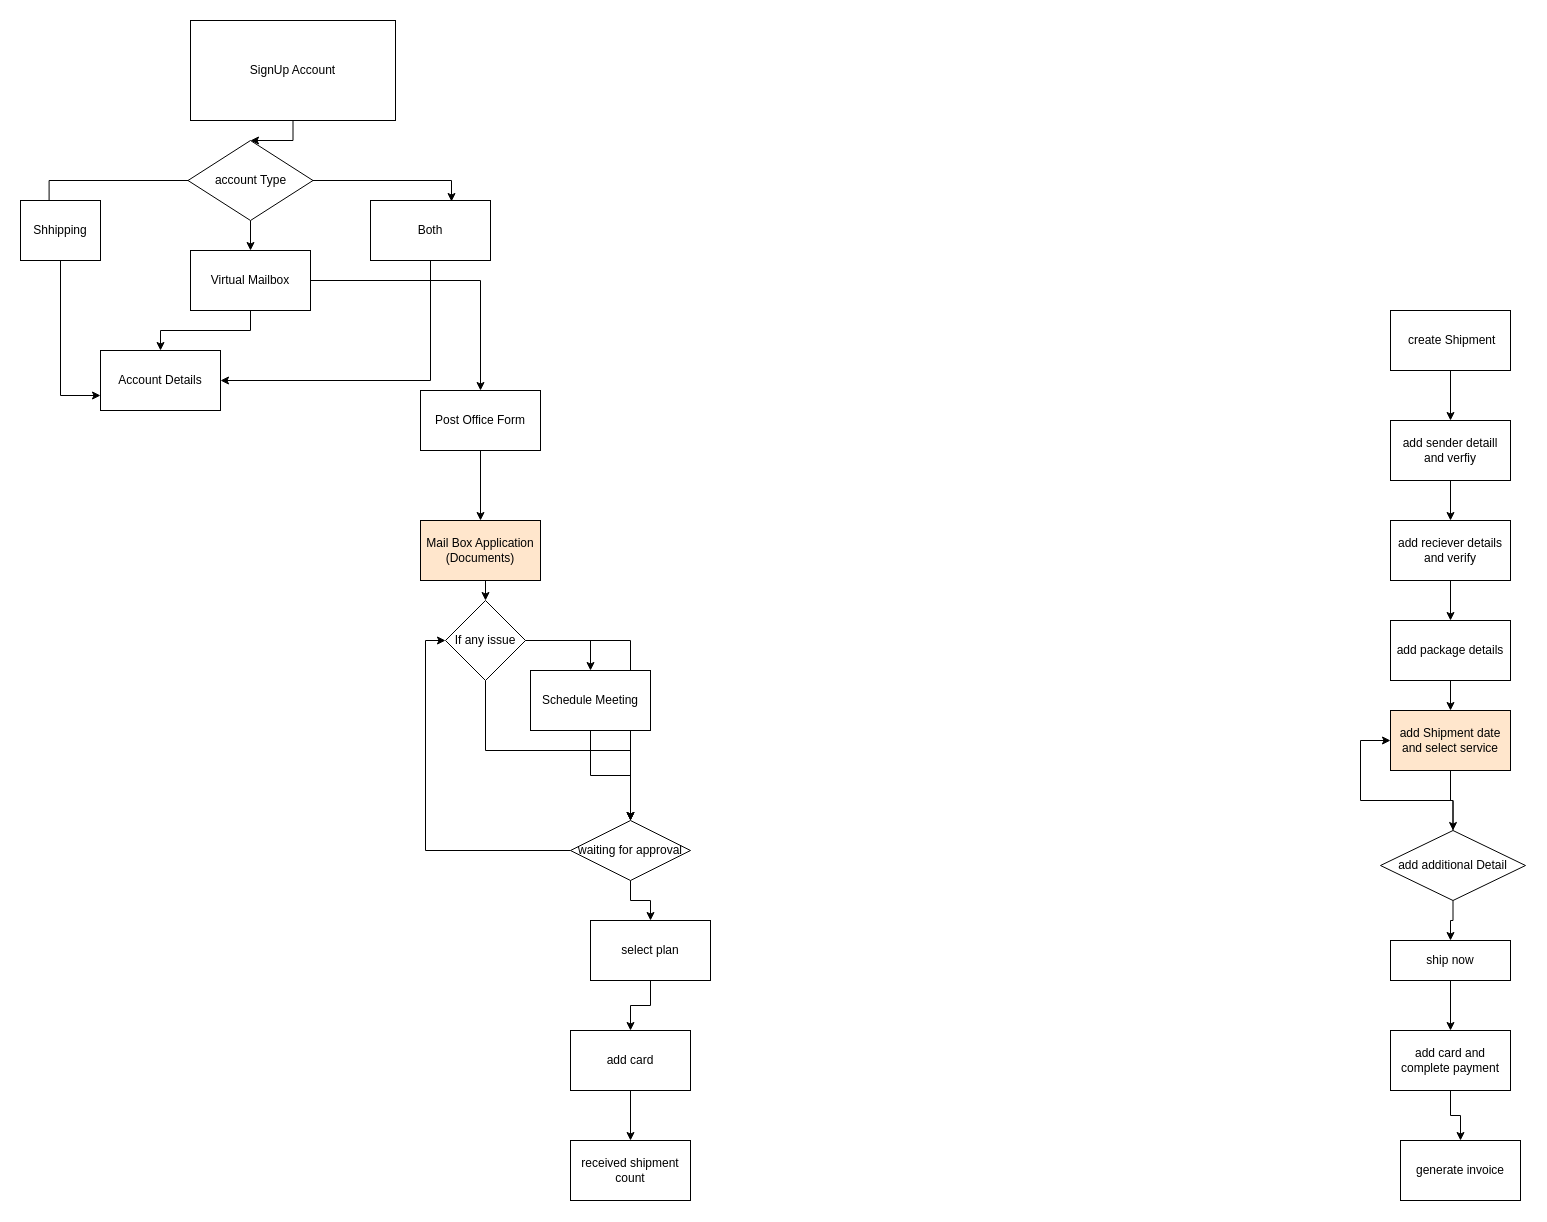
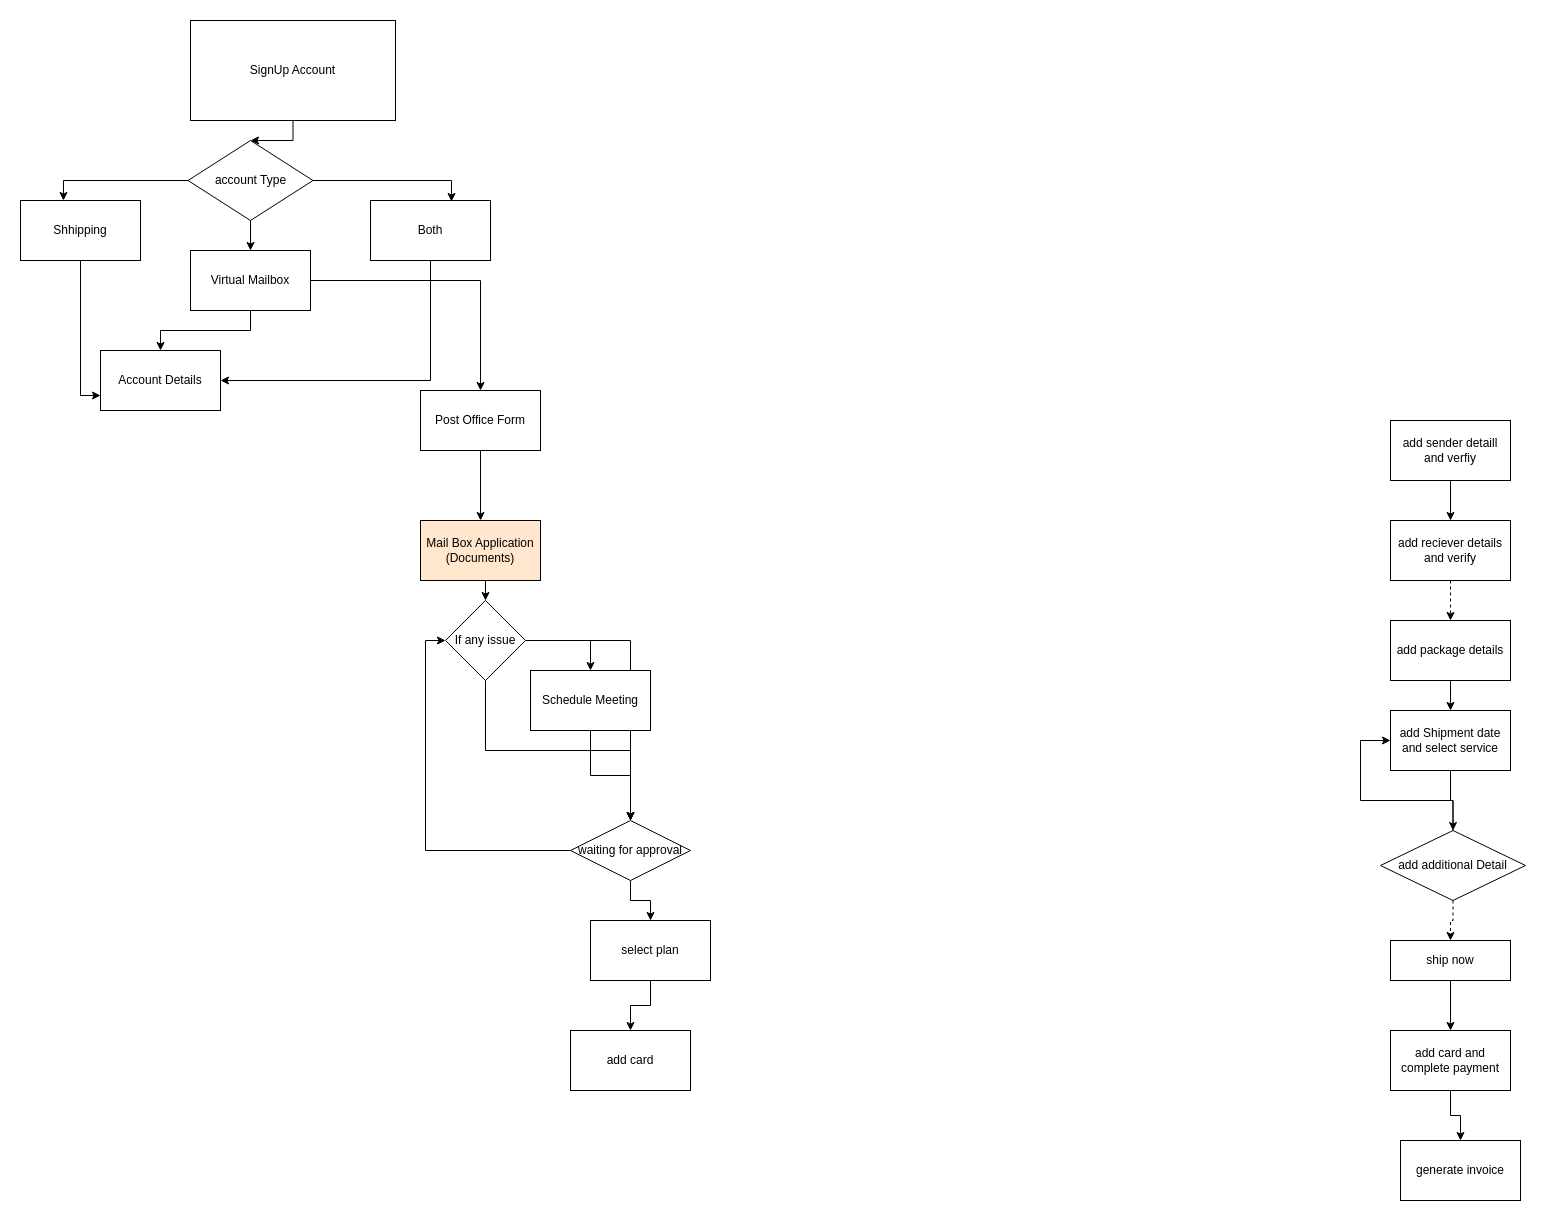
node "Shhipping": size 80x60 -> 120x60
node "create Shipment": removed
edge "create Shipment" -> "add sender detaill and verfiy": removed
edge "add reciever details and verify" -> "add package details": style solid -> dashed
node "add Shipment date and select service": fillcolor #ffe6cc -> #ffffff
edge "add additional Detail" -> "ship now": style solid -> dashed
edge "add card" -> "received shipment count": removed
node "received shipment count": removed
